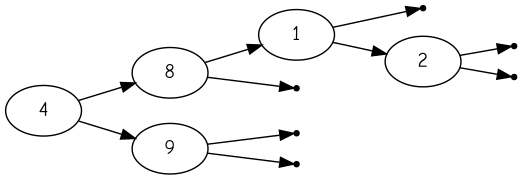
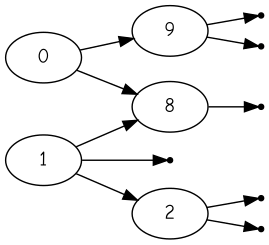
edge "8" -> "1": reversed
node "4": label "4" -> "0"
